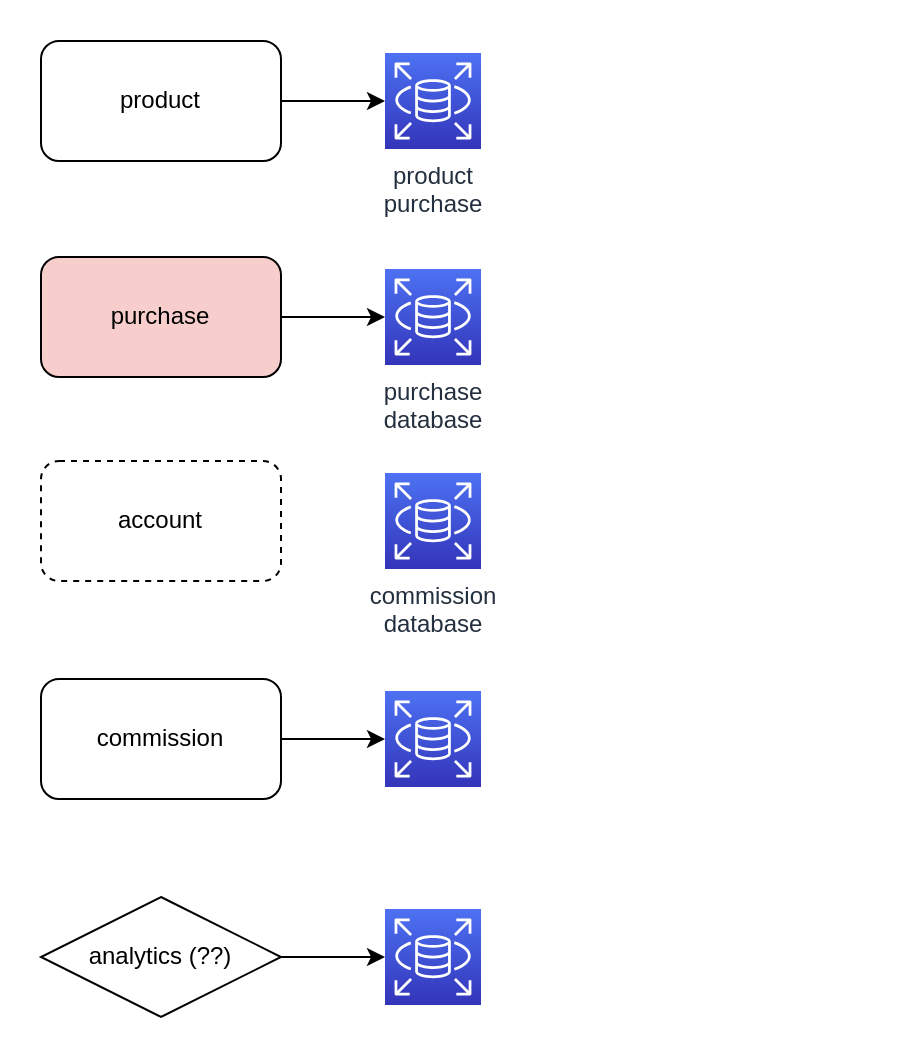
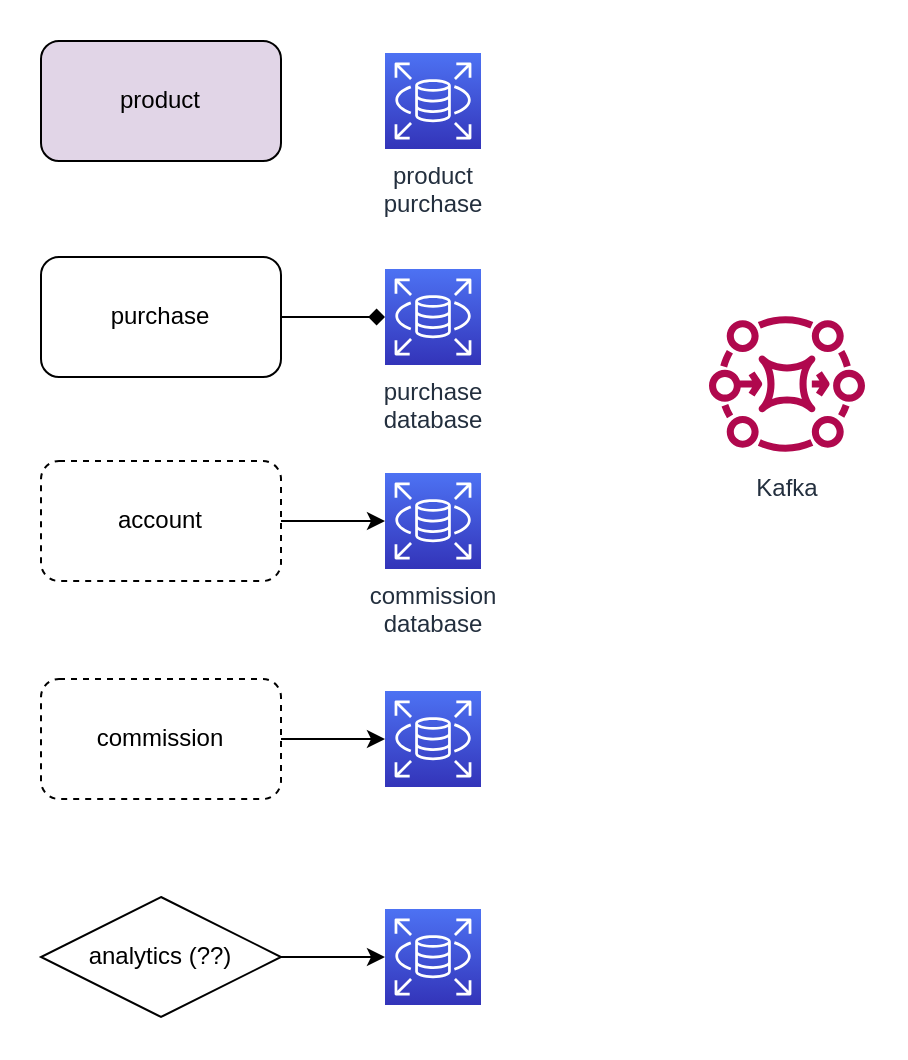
node "product": fillcolor #ffffff -> #e1d5e7
edge "product" -> "product purchase": removed
node "purchase": fillcolor #f8cecc -> #ffffff
edge "purchase" -> "purchase database": arrowhead classic -> diamond
node "Kafka": added
edge "account" -> "commission database": added
node "commission": style solid -> dashed
